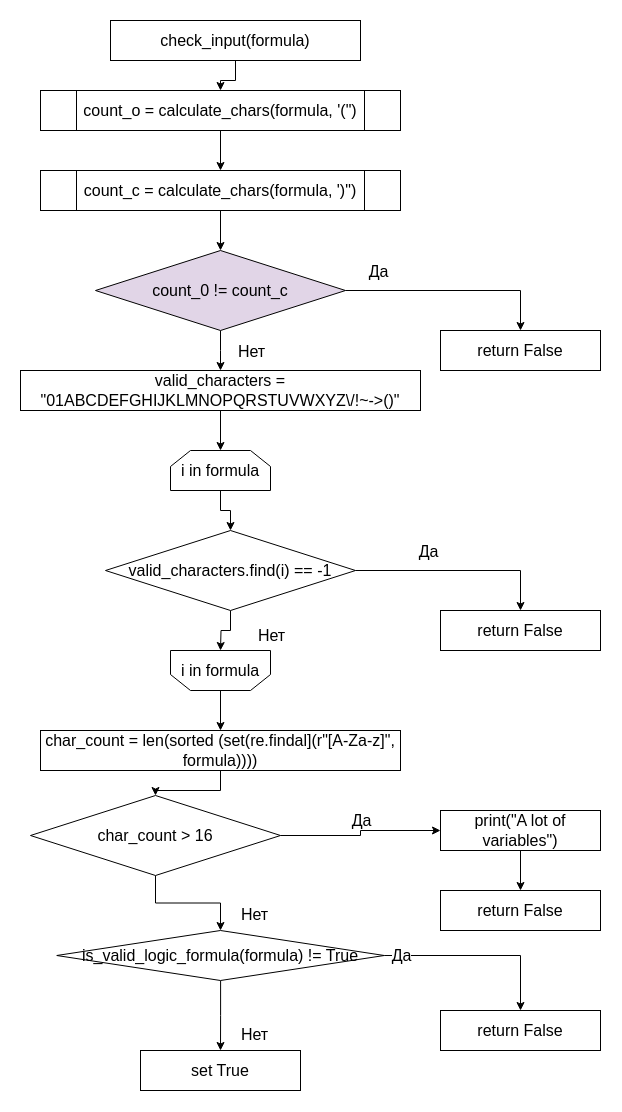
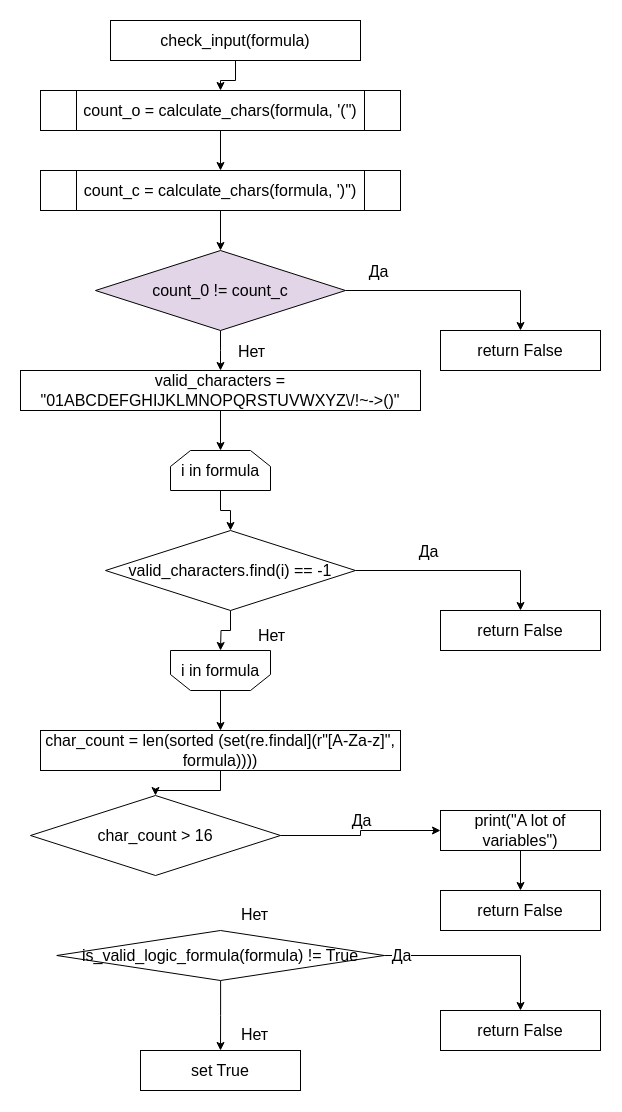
edge "char_count > 16" -> "is_valid_logic_formula(formula) != True": removed
